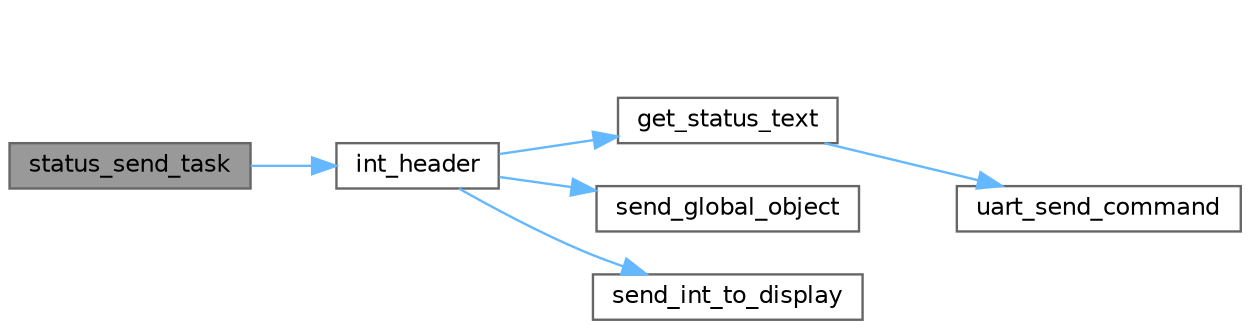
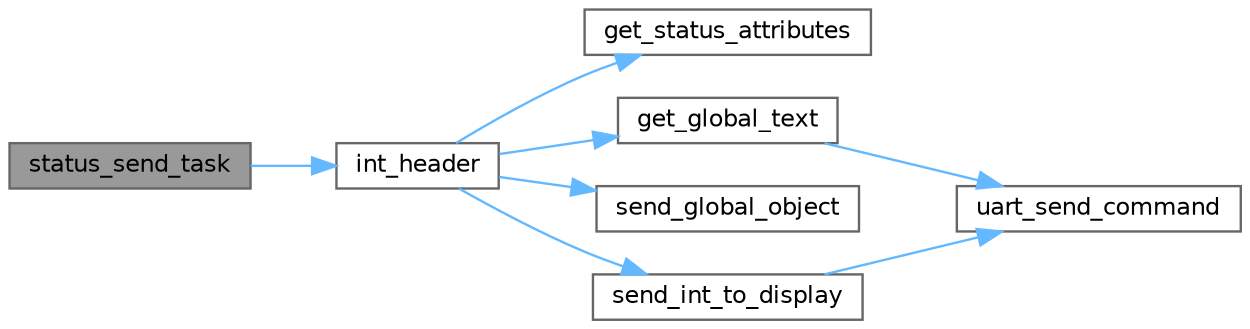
node "get_status_attributes": added
node "get_status_text": label "get_status_text" -> "get_global_text"
edge "send_int_to_display" -> "uart_send_command": added
